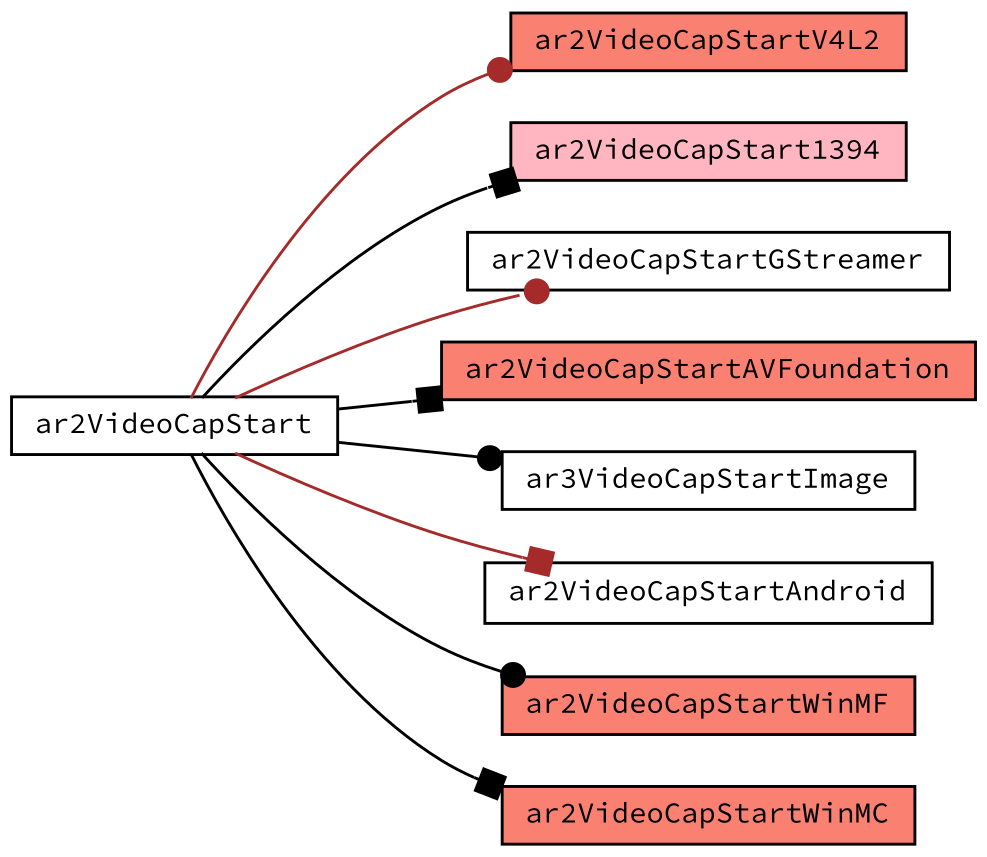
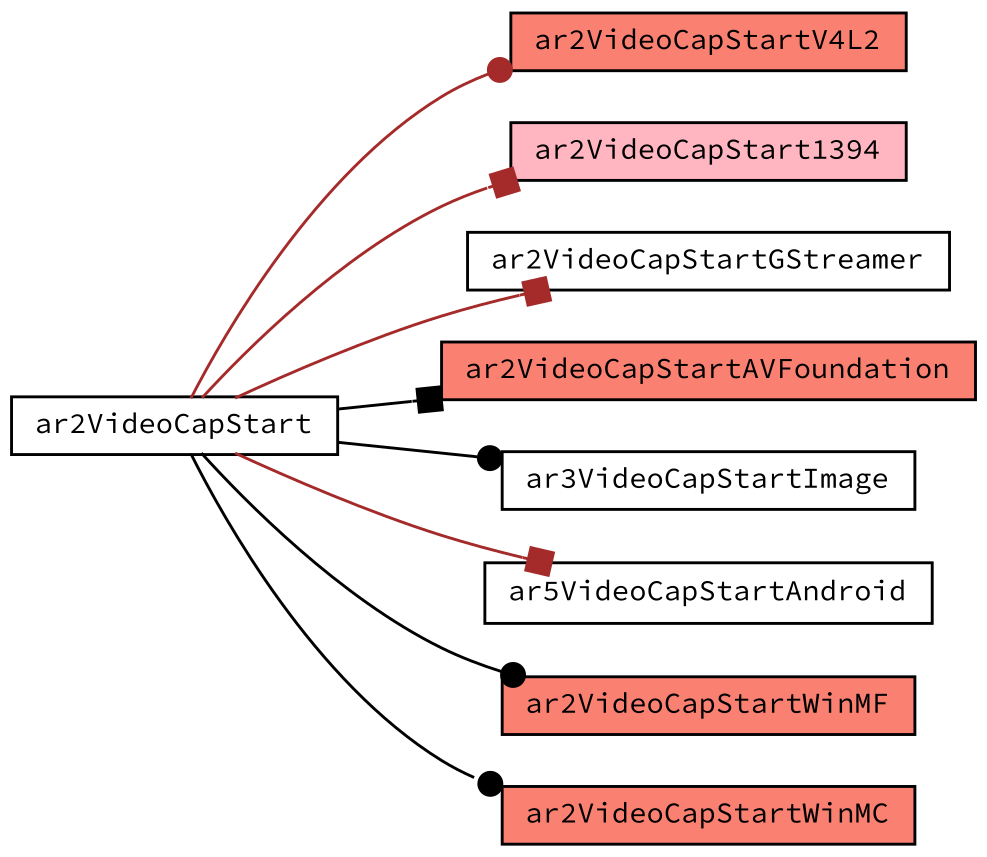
edge "ar2VideoCapStart" -> "ar2VideoCapStart1394": color black -> brown
edge "ar2VideoCapStart" -> "ar2VideoCapStartGStreamer": arrowhead dot -> box
node "ar2VideoCapStartAndroid": label "ar2VideoCapStartAndroid" -> "ar5VideoCapStartAndroid"
edge "ar2VideoCapStart" -> "ar2VideoCapStartWinMC": arrowhead box -> dot
